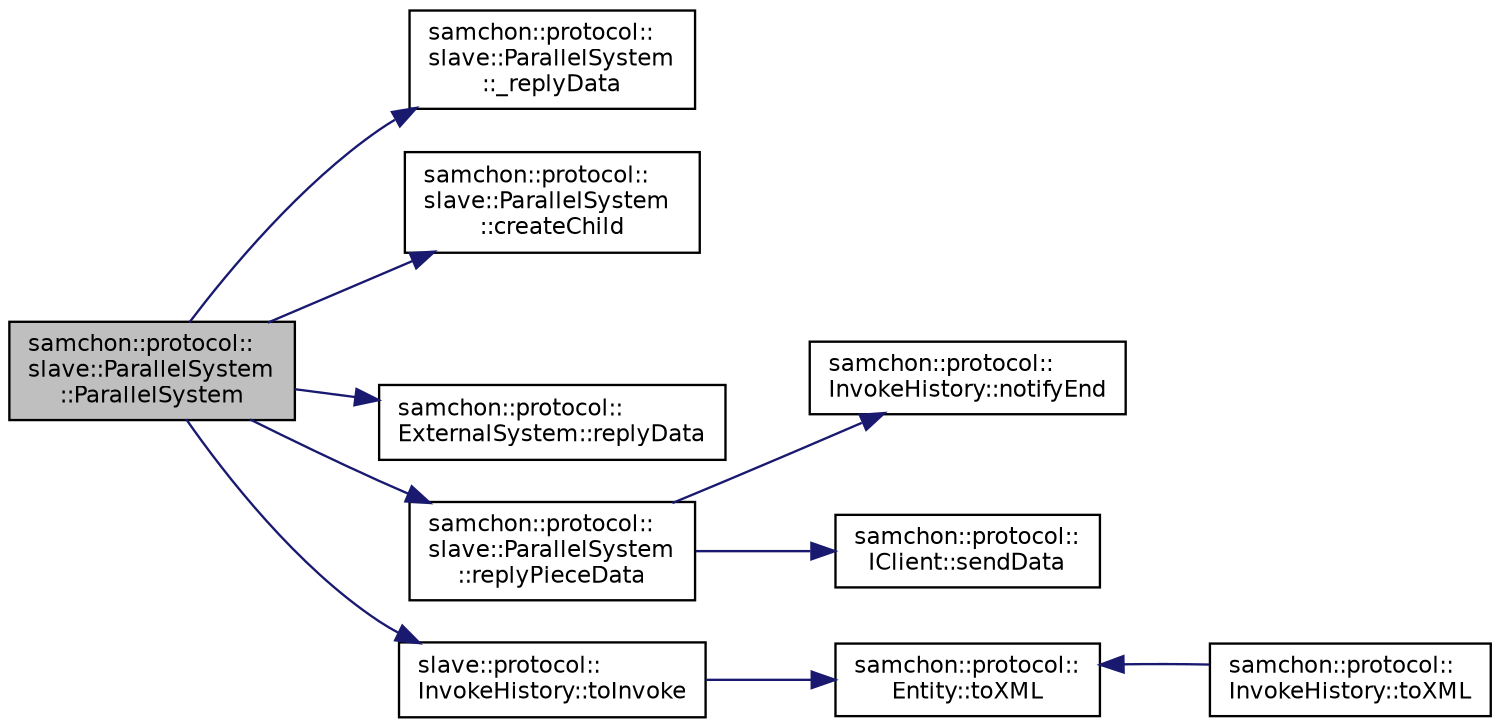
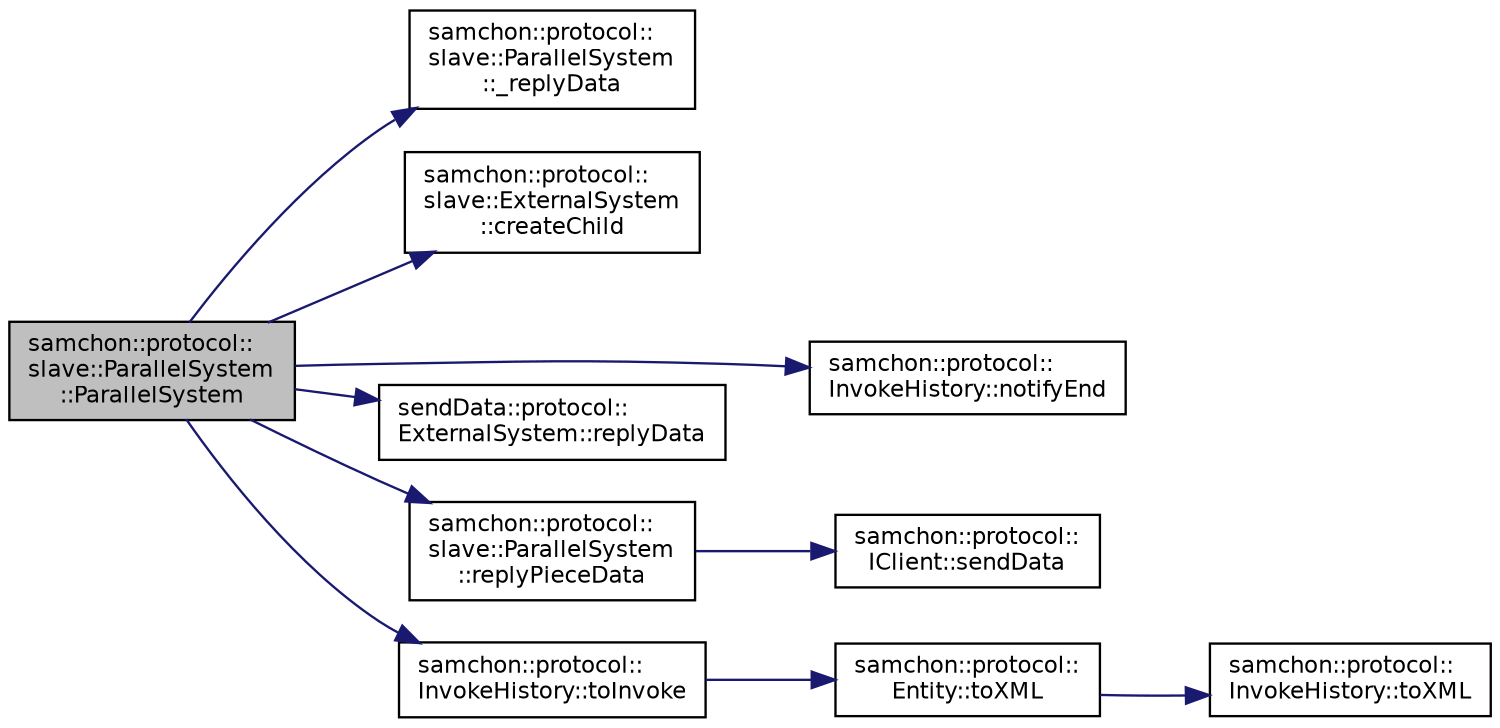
node "samchon::protocol:: slave::ParallelSystem ::createChild": label "samchon::protocol:: slave::ParallelSystem ::createChild" -> "samchon::protocol:: slave::ExternalSystem ::createChild"
node "samchon::protocol:: ExternalSystem::replyData": label "samchon::protocol:: ExternalSystem::replyData" -> "sendData::protocol:: ExternalSystem::replyData"
edge "samchon::protocol:: slave::ParallelSystem ::replyPieceData" -> "samchon::protocol:: InvokeHistory::notifyEnd": now "samchon::protocol:: slave::ParallelSystem ::ParallelSystem" -> "samchon::protocol:: InvokeHistory::notifyEnd"
edge "samchon::protocol:: InvokeHistory::toXML" -> "samchon::protocol:: Entity::toXML": reversed
node "slave::protocol:: InvokeHistory::toInvoke": label "slave::protocol:: InvokeHistory::toInvoke" -> "samchon::protocol:: InvokeHistory::toInvoke"
